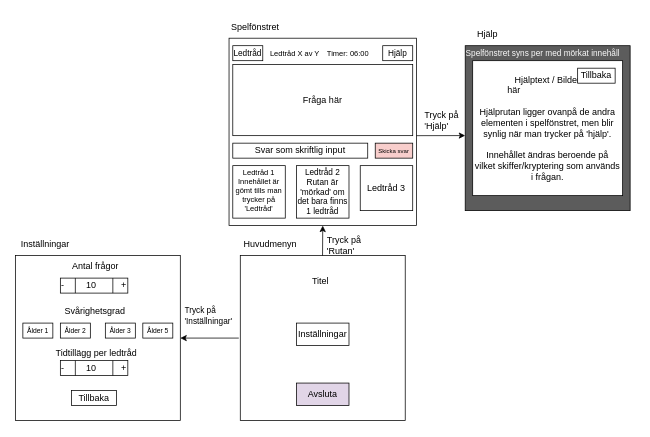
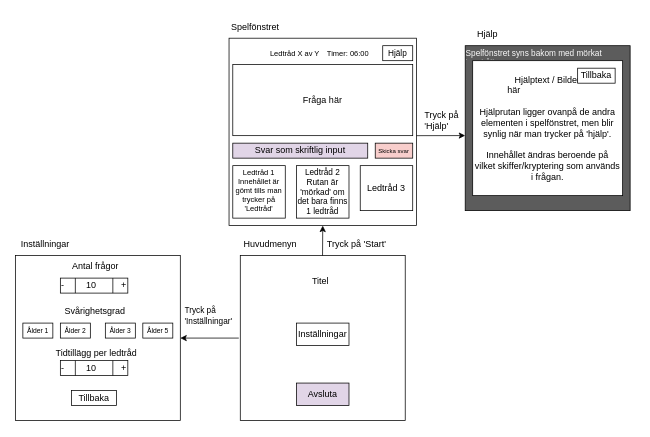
node "Ledtråd": removed
node "Spelfönstret syns per med mörkat innehåll": label "Spelfönstret syns per med mörkat innehåll" -> "Spelfönstret syns bakom med mörkat innehåll"
node "Svar som skriftlig input": fillcolor #ffffff -> #e1d5e7
node "Tryck på 'Rutan'": label "Tryck på 'Rutan'" -> "Tryck på 'Start'"
